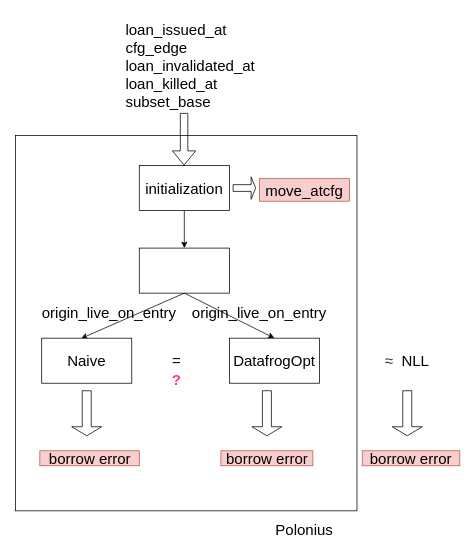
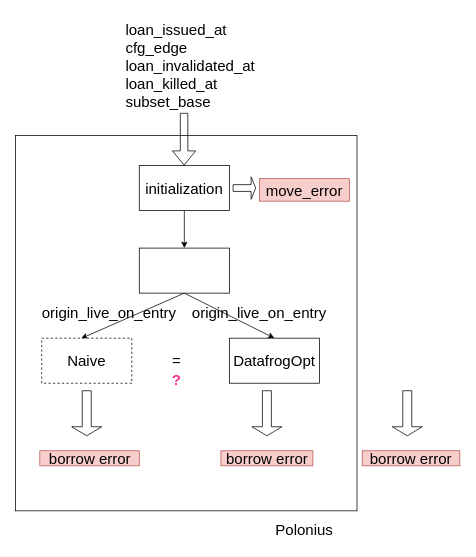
node "move_atcfg": label "move_atcfg" -> "move_error"
node "Naive": style solid -> dashed
node "≈ NLL": removed
